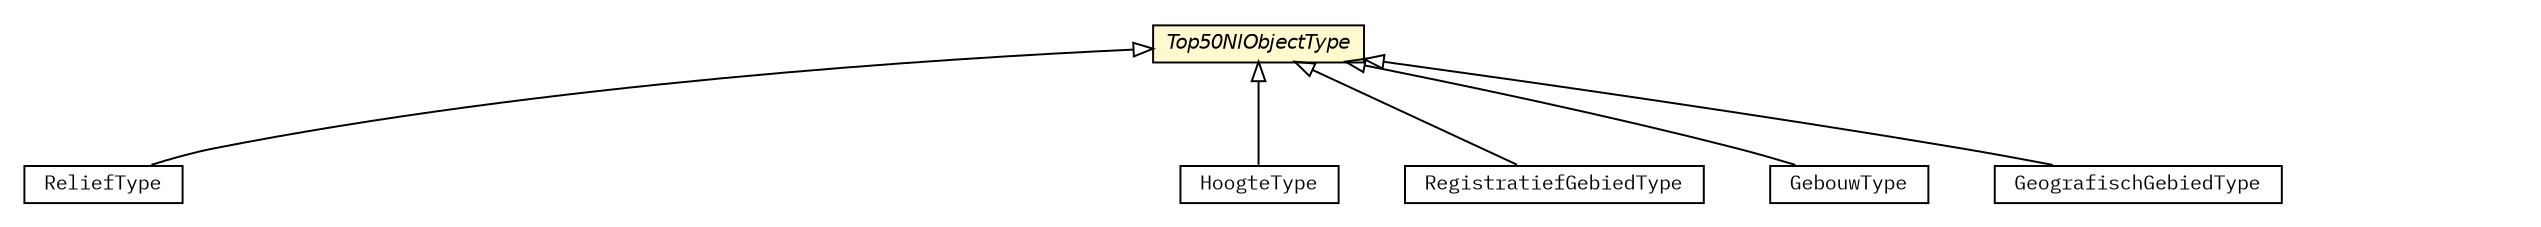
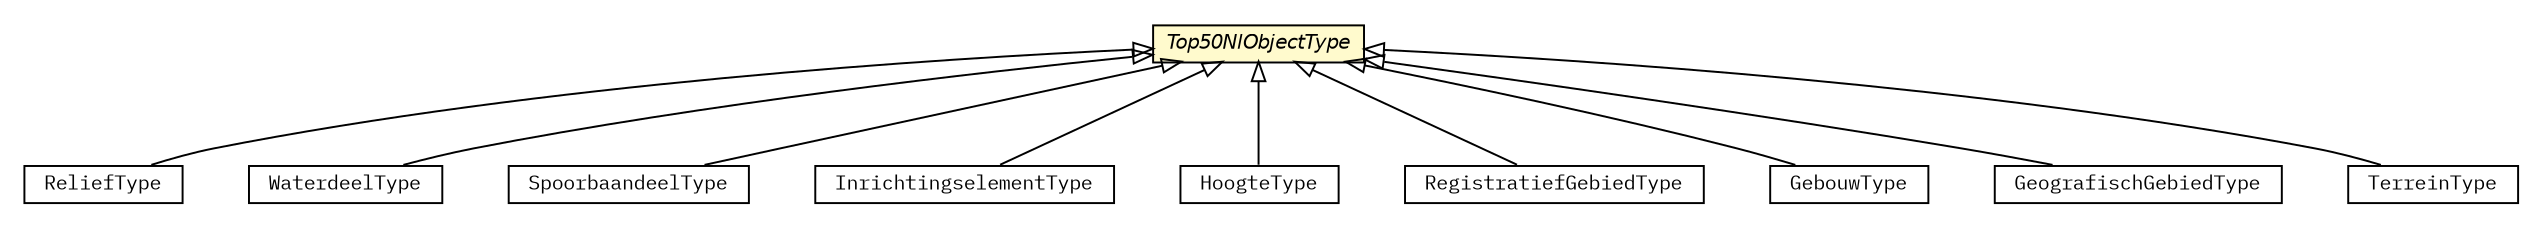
node "WaterdeelType": added
node "SpoorbaandeelType": added
node "InrichtingselementType": added
node "TerreinType": added
